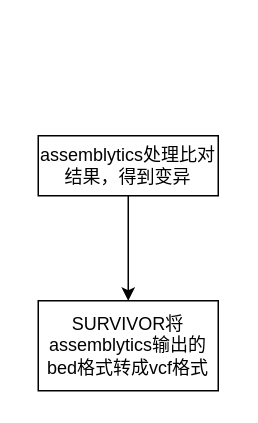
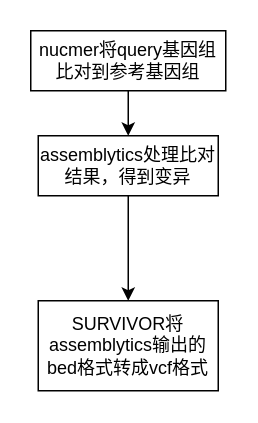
node "nucmer将query基因组比对到参考基因组": added
edge "nucmer将query基因组比对到参考基因组" -> "assemblytics处理比对结果，得到变异": added
